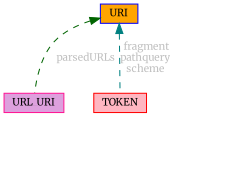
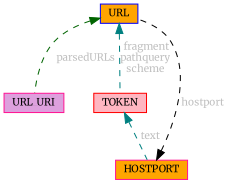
node "URI": label "URI" -> "URL"
node "HOSTPORT": added
